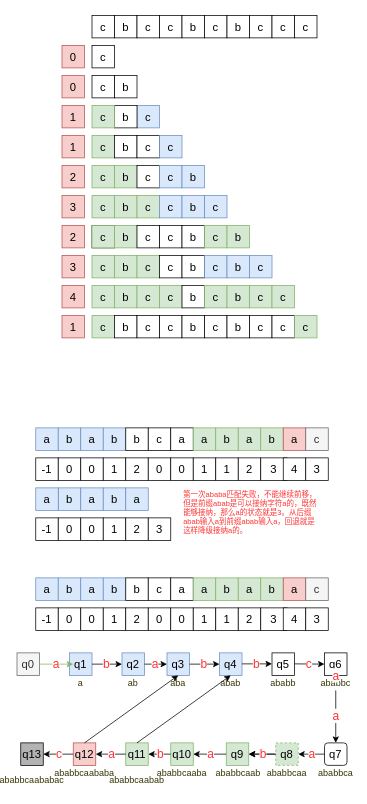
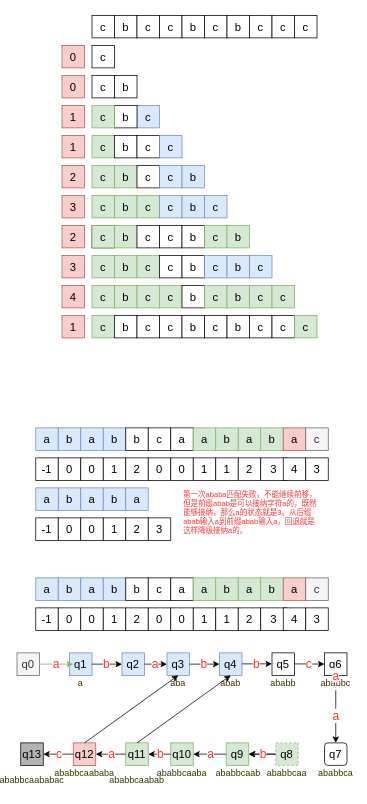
node "ab": removed
edge "q7" -> "q8": removed, label "a"
